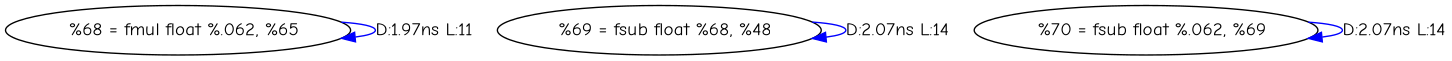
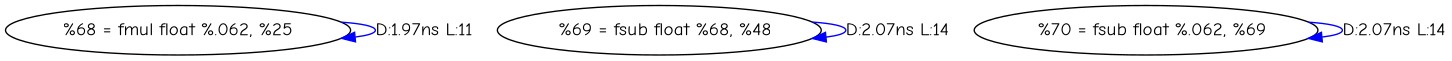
node "%68 = fmul float %.062, %65": label "%68 = fmul float %.062, %65" -> "%68 = fmul float %.062, %25"
